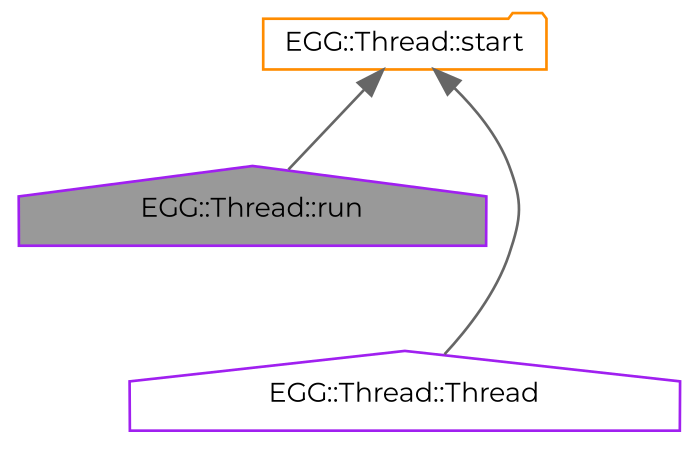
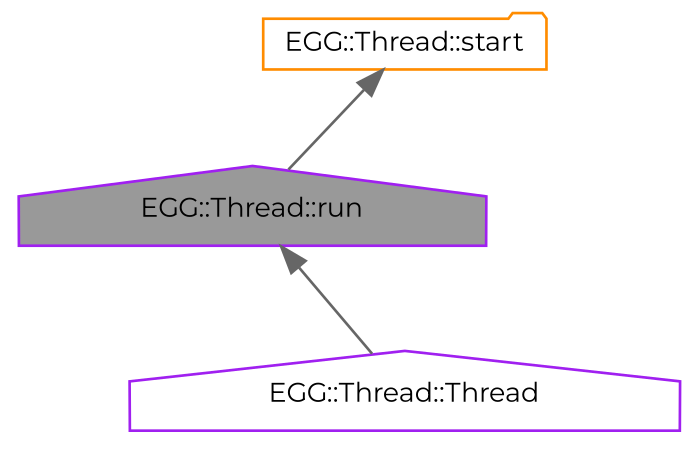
edge "EGG::Thread::Thread" -> "EGG::Thread::start": now "EGG::Thread::Thread" -> "EGG::Thread::run"
